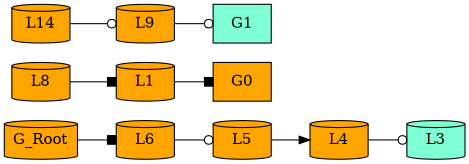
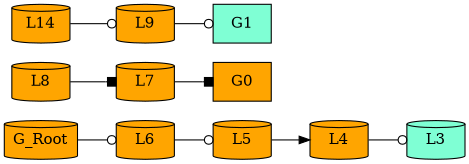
node "L1": label "L1" -> "L7"
edge "G_Root" -> "L6": arrowhead box -> odot
